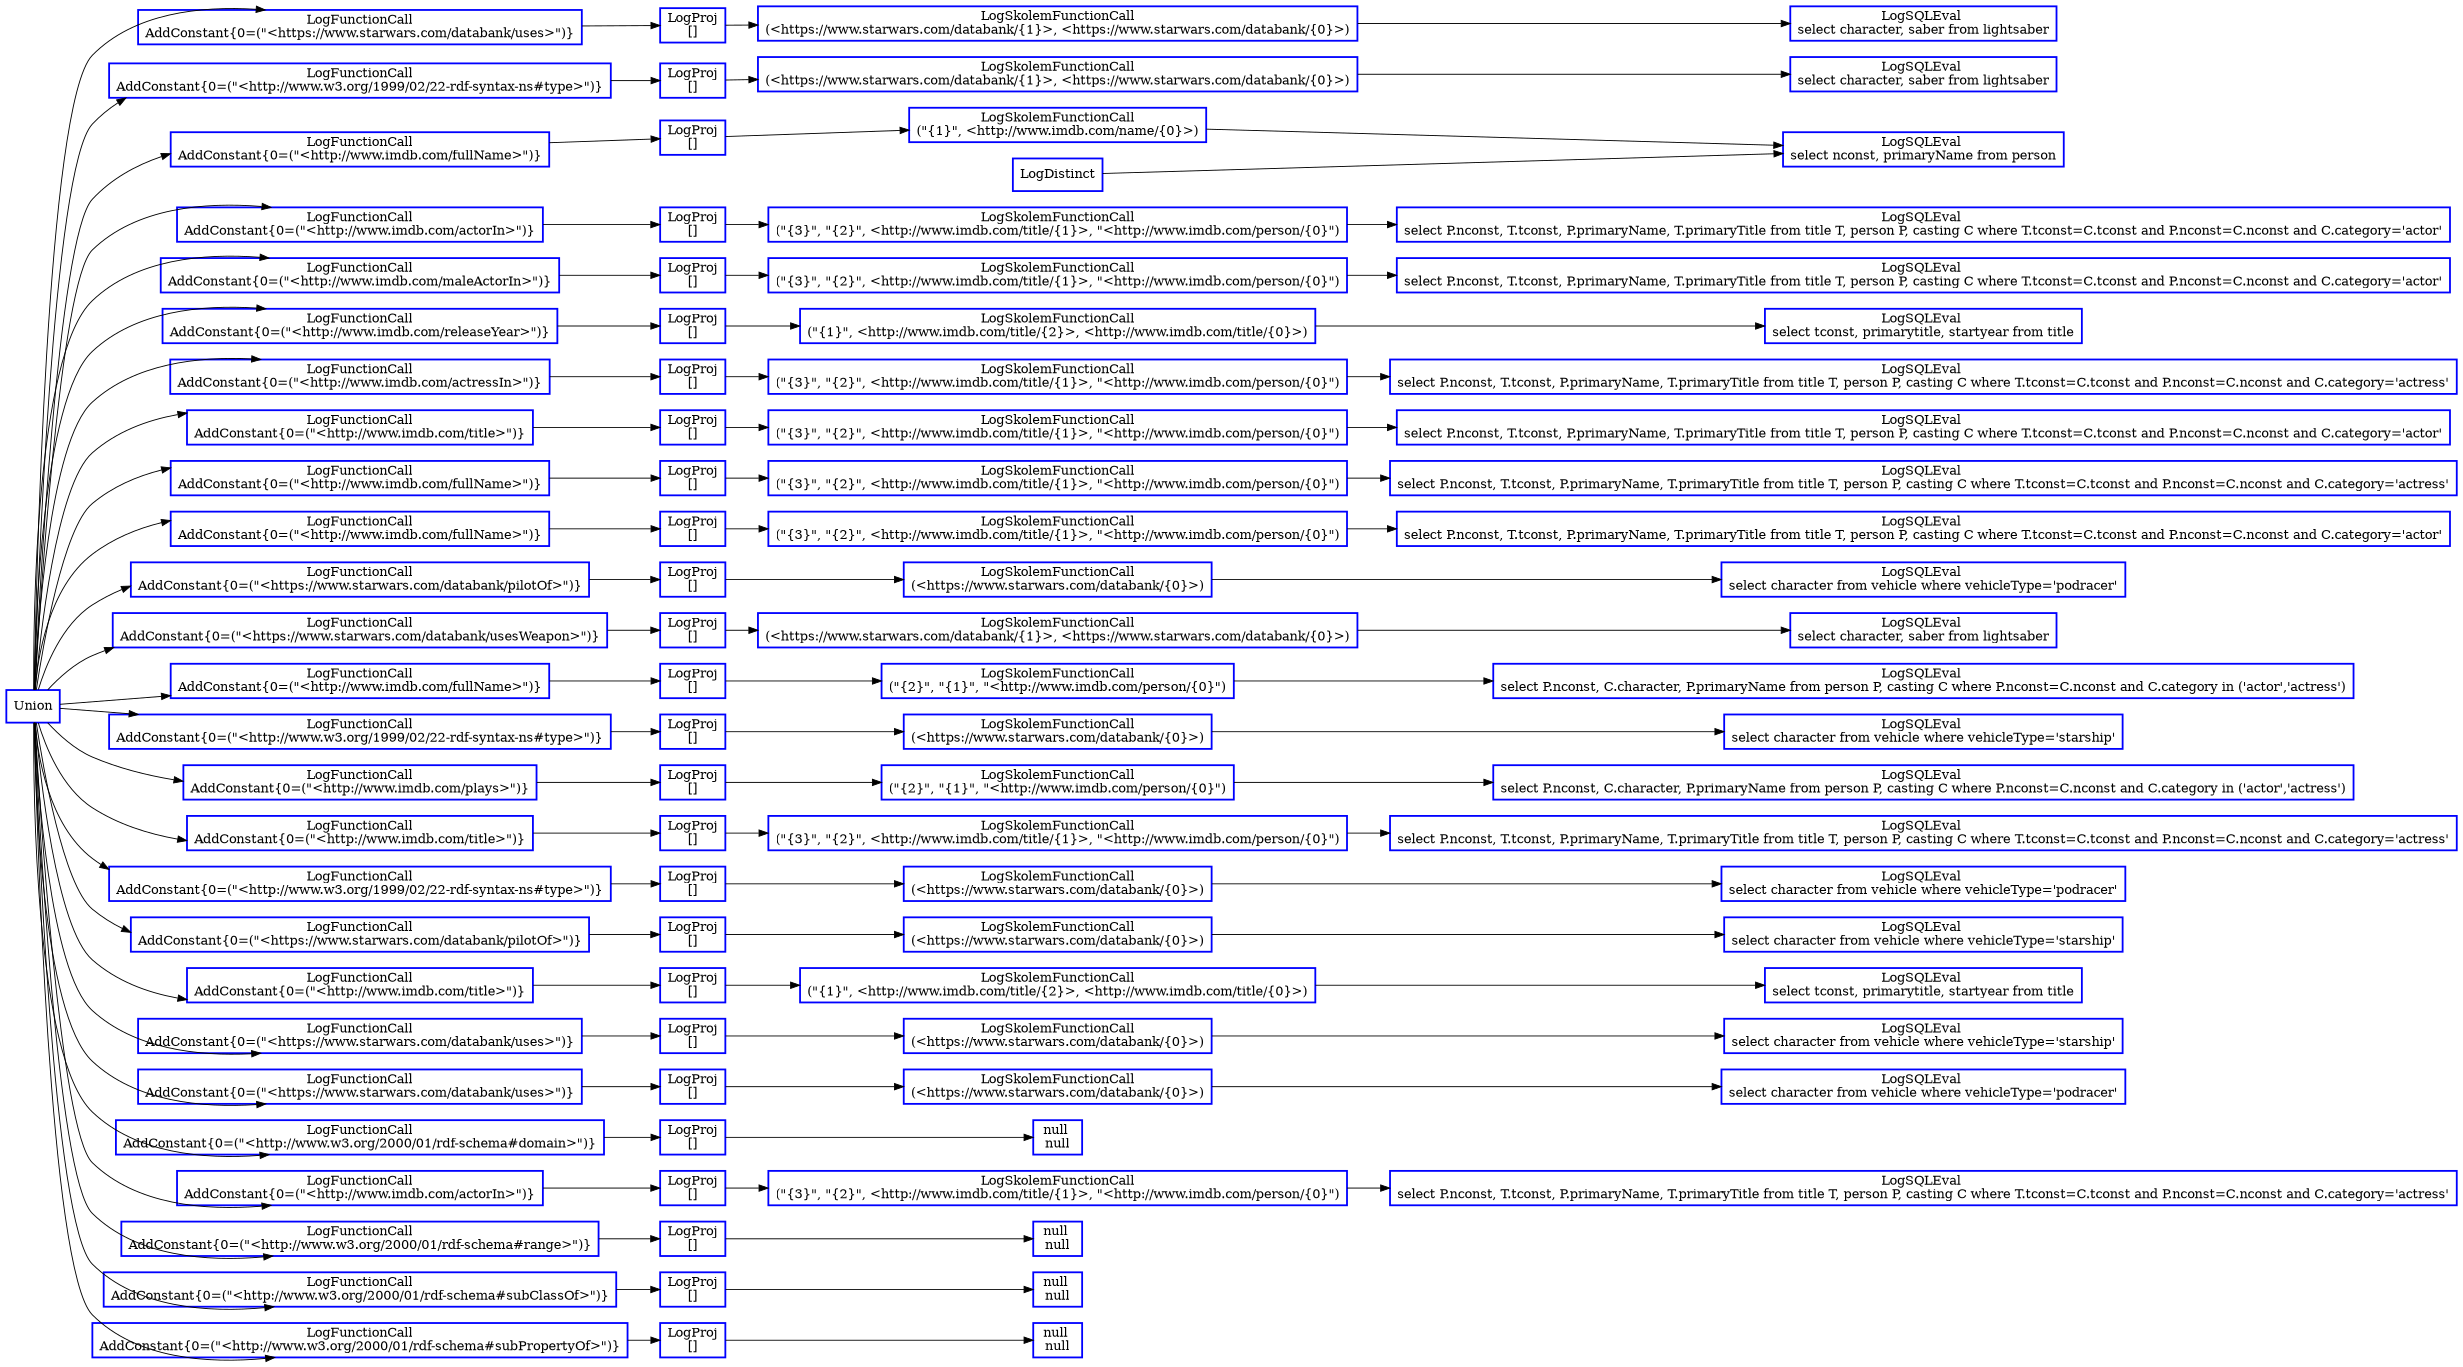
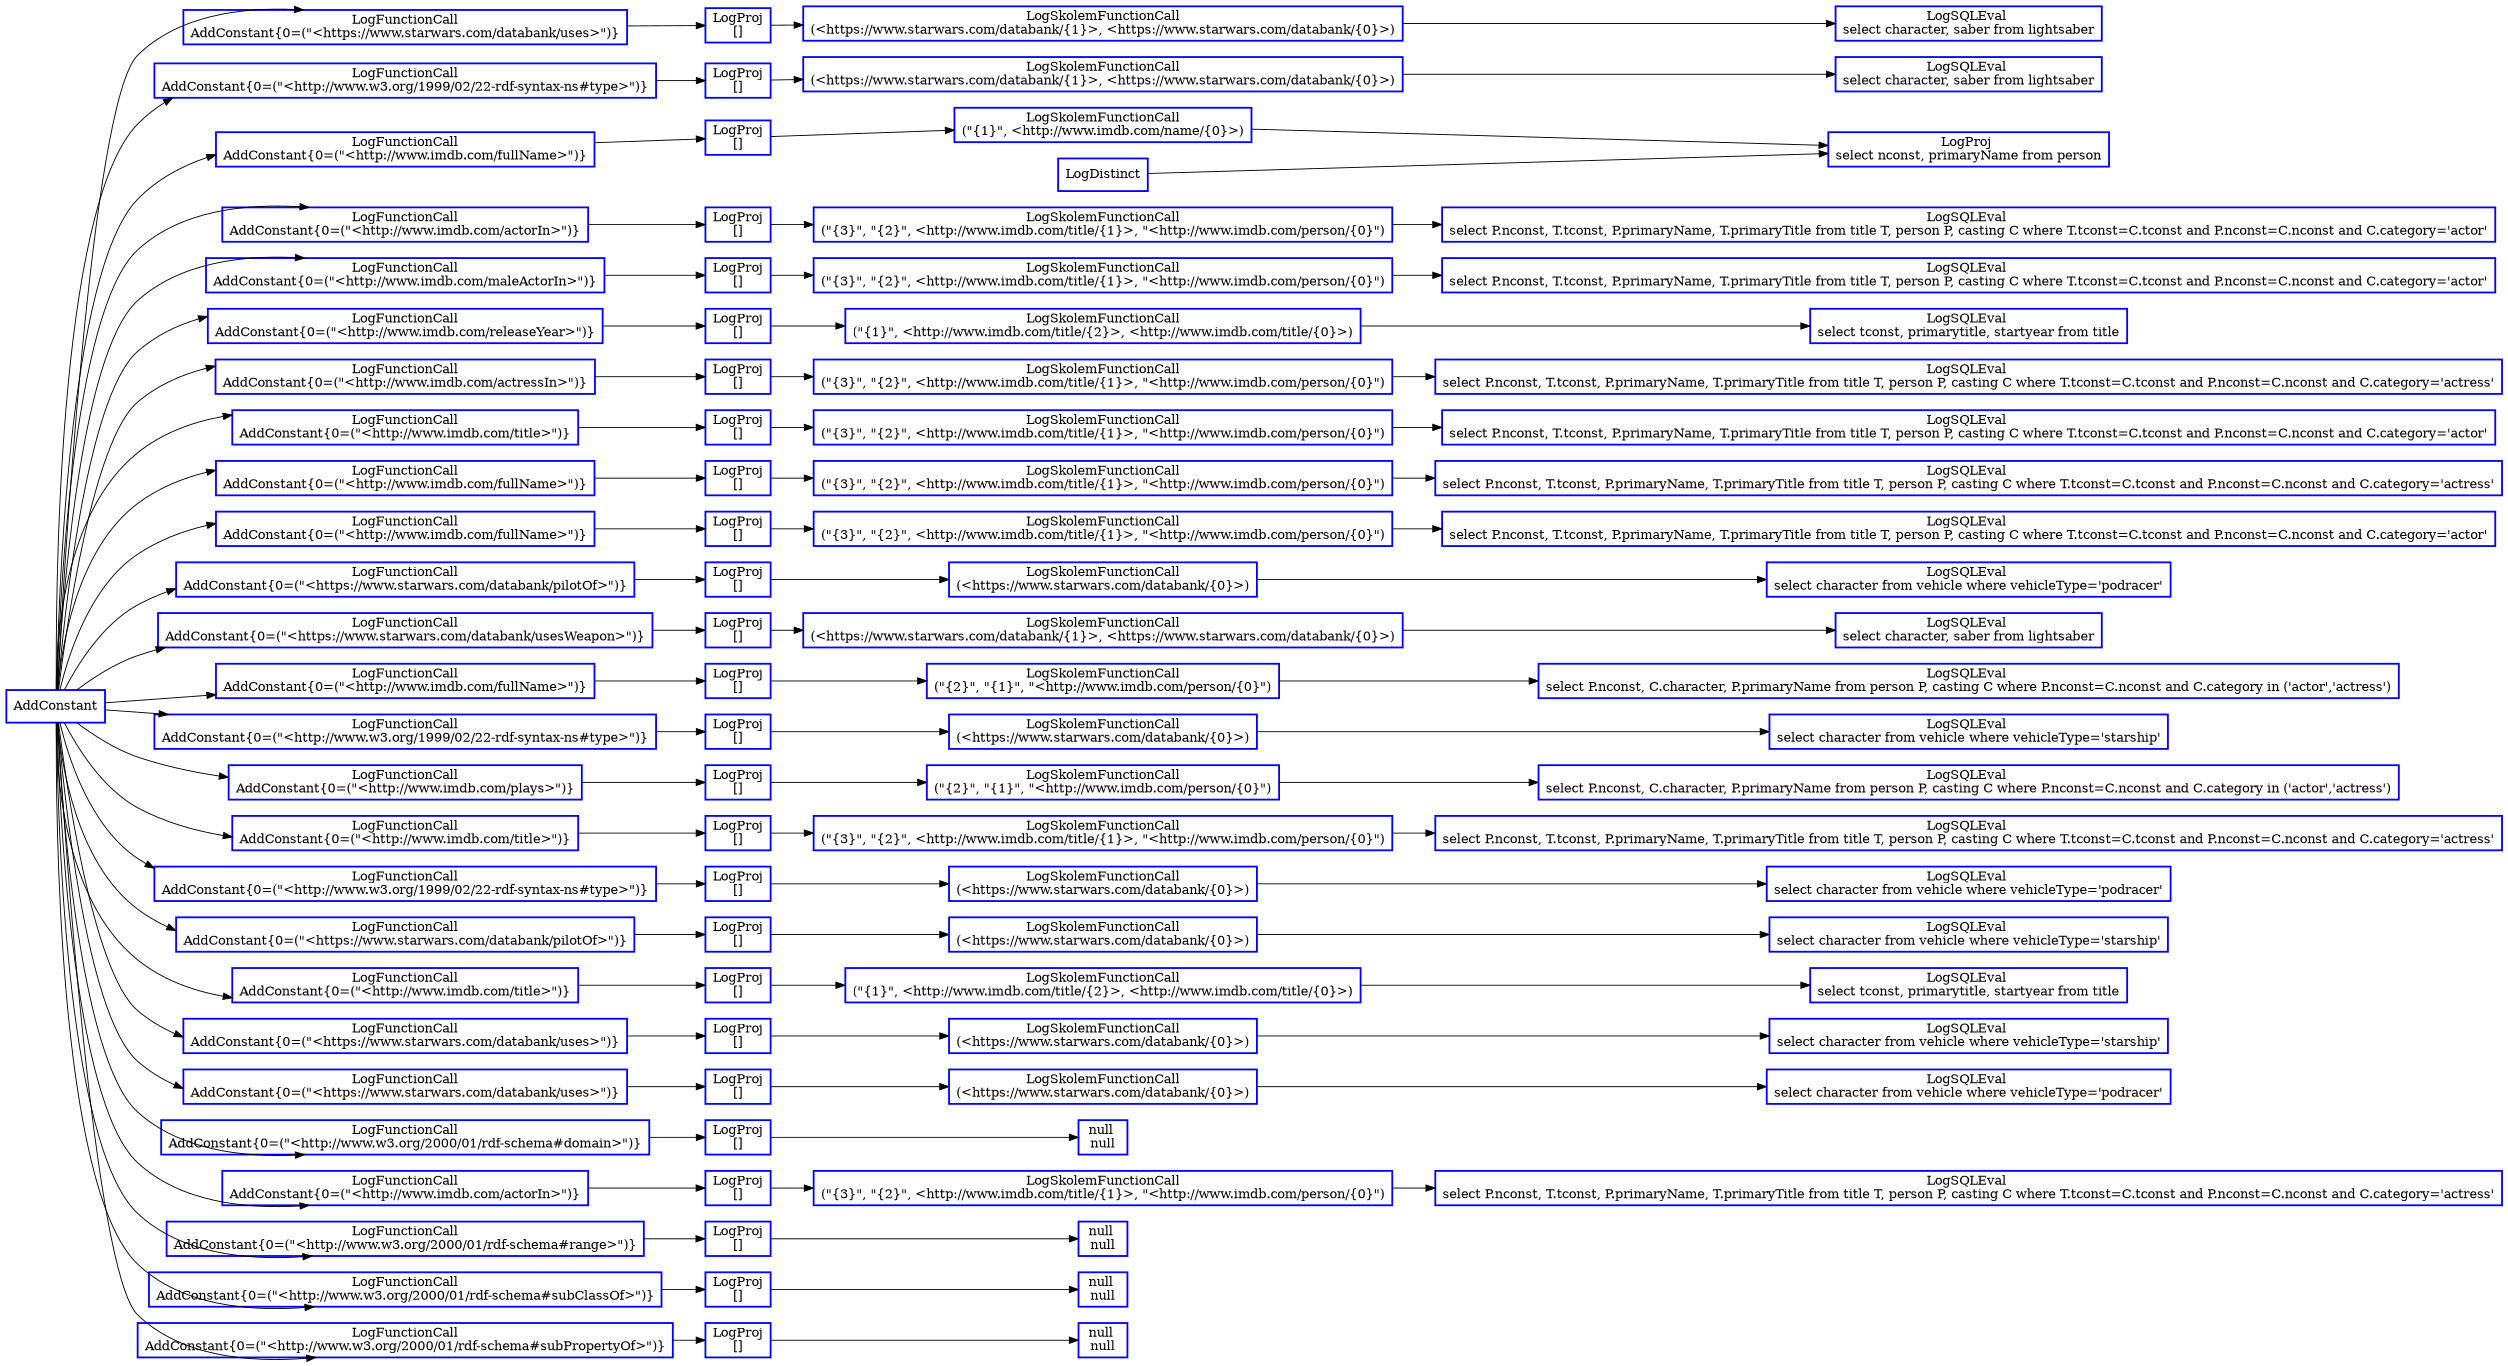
node "LogSQLEval select nconst, primaryName from person": label "LogSQLEval select nconst, primaryName from person" -> "LogProj select nconst, primaryName from person"
node "Union": label "Union" -> "AddConstant"
